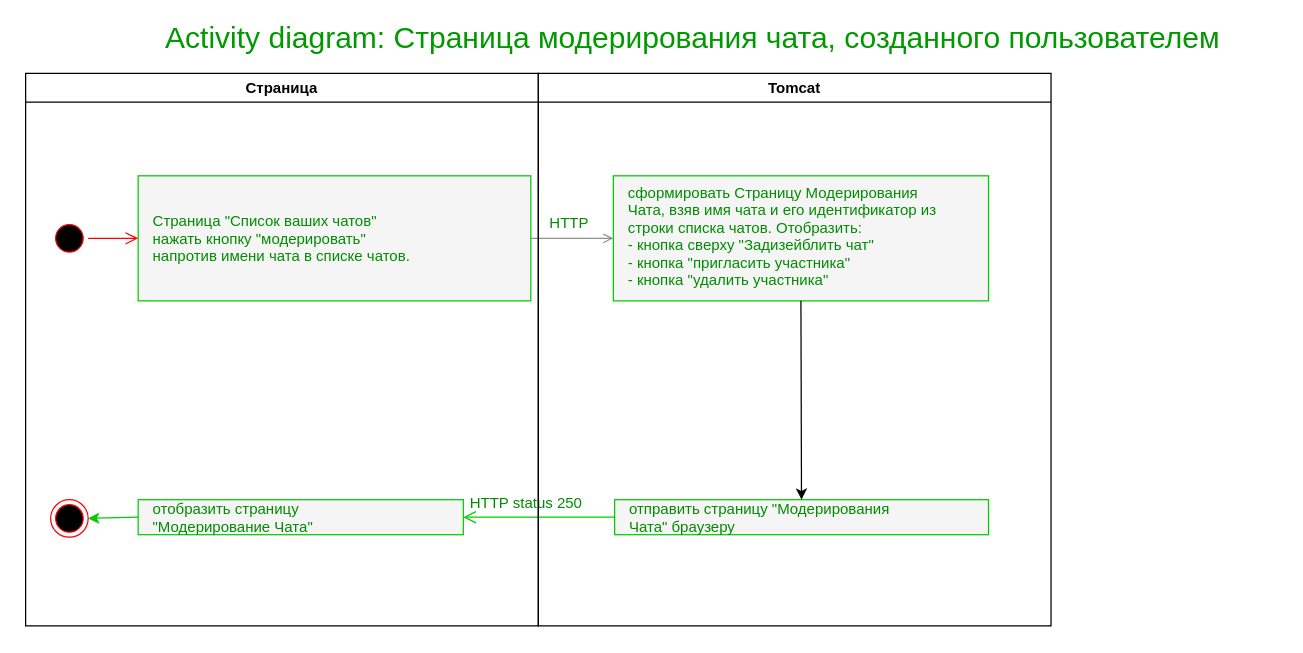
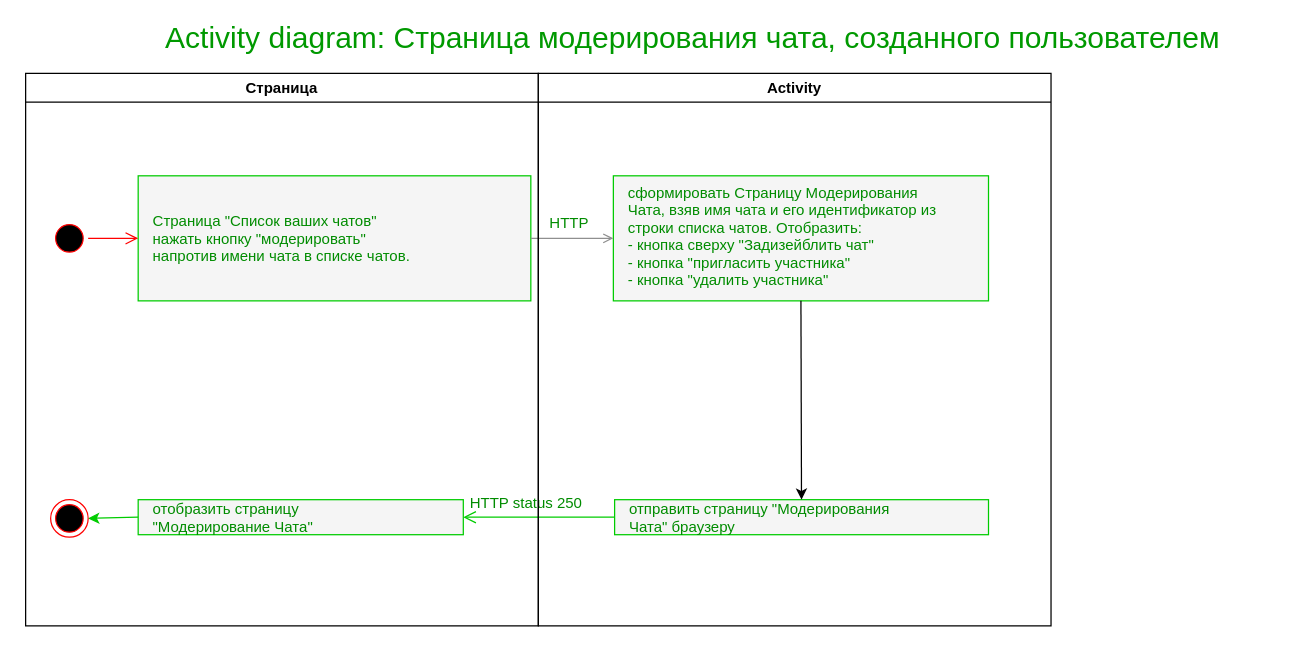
node "Tomcat": label "Tomcat" -> "Activity"
